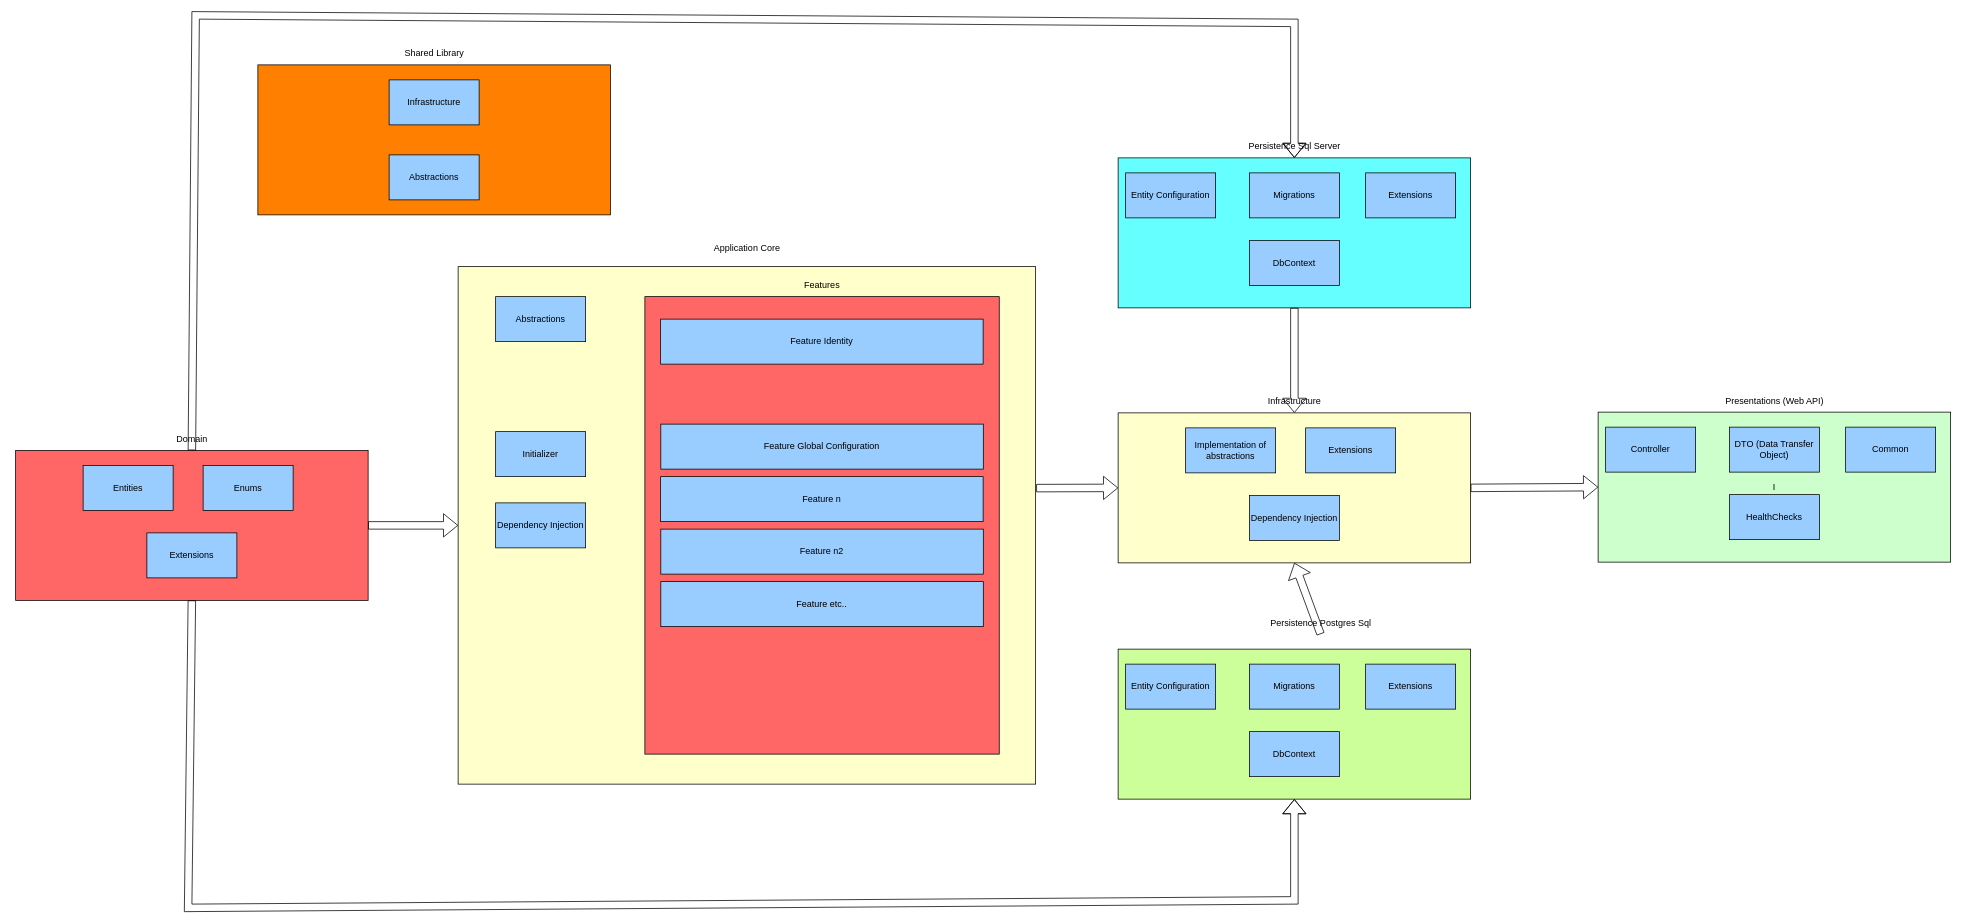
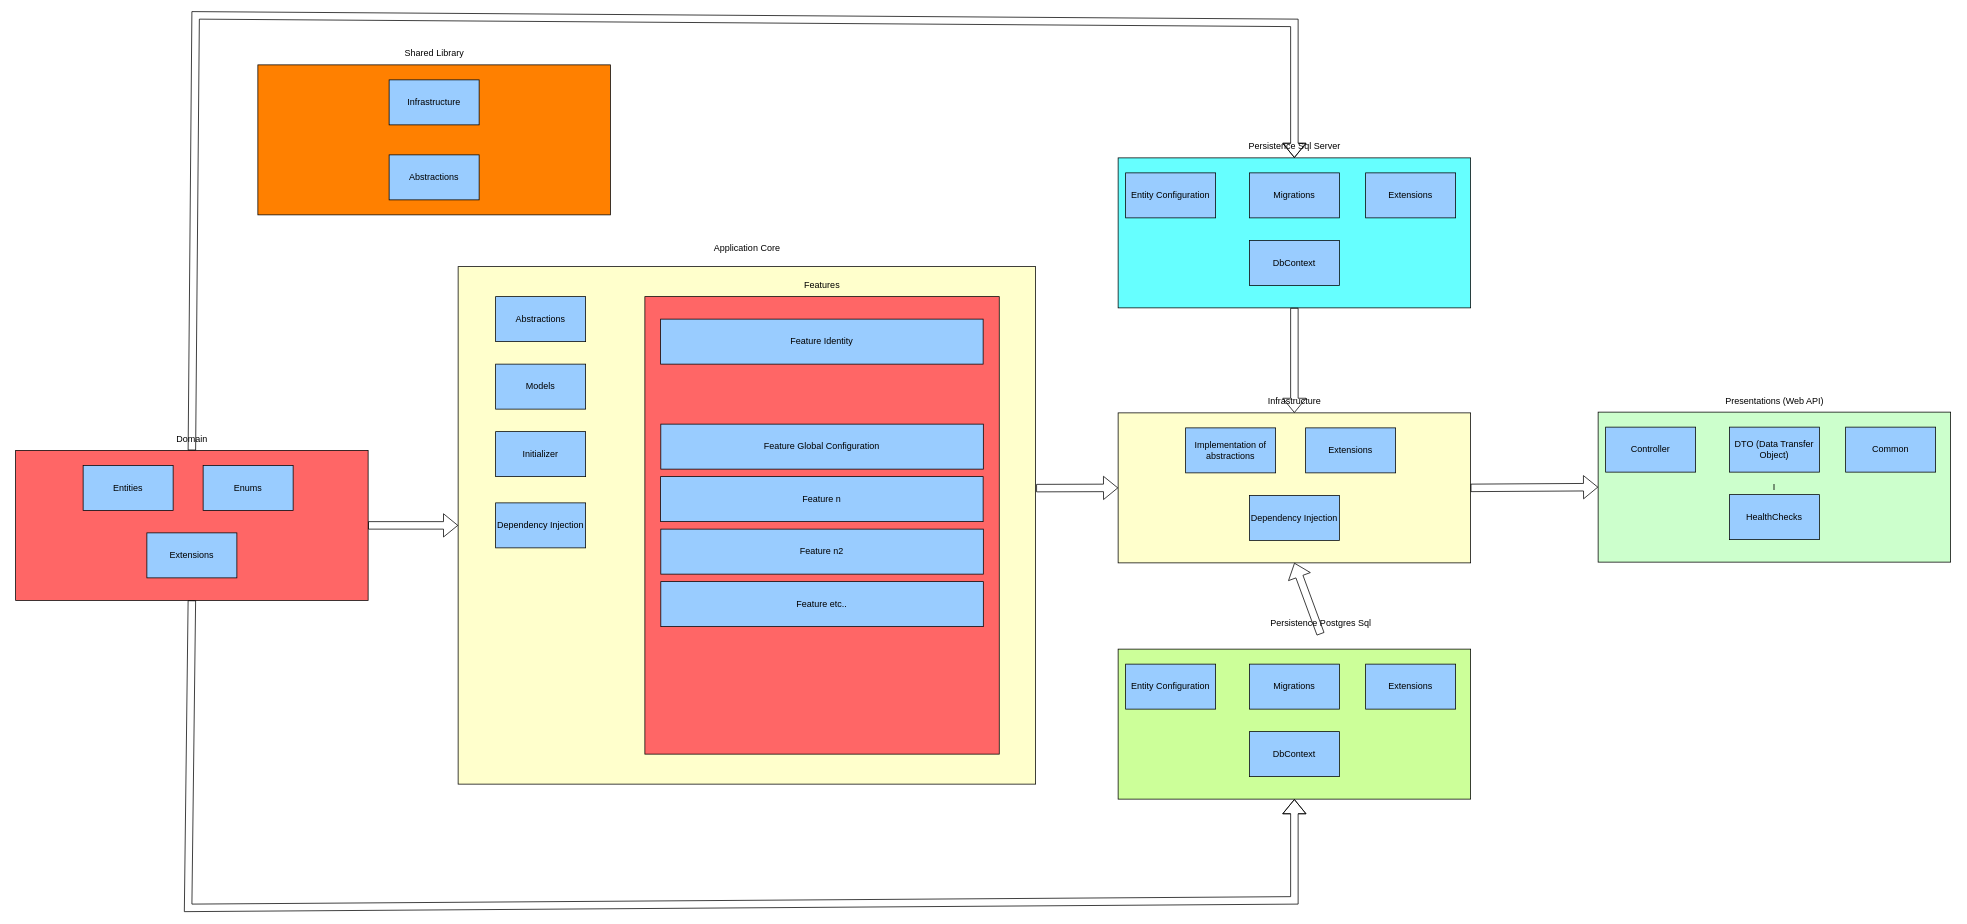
node "Models": added
